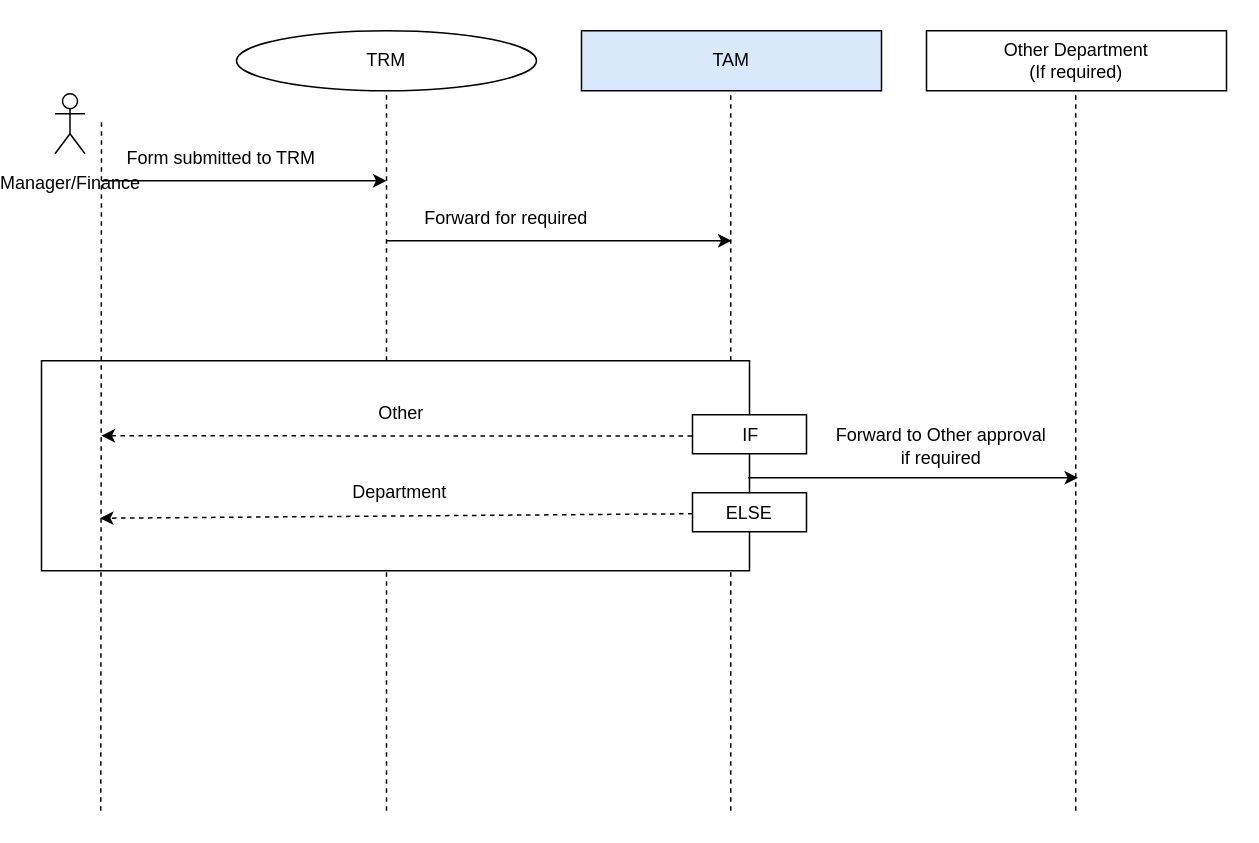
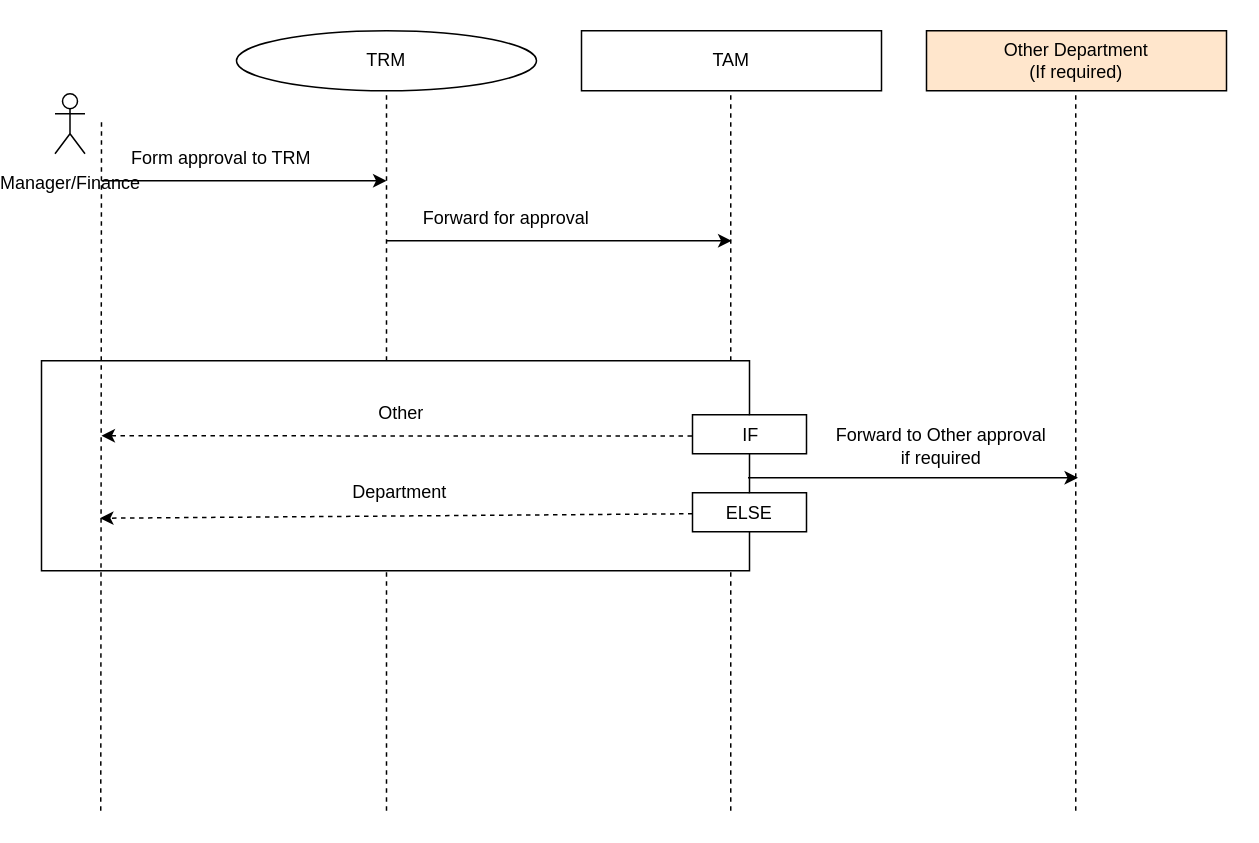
node "TAM": fillcolor #dae8fc -> #ffffff
node "Other Department (If required)": fillcolor #ffffff -> #ffe6cc
node "Form submitted to TRM": label "Form submitted to TRM" -> "Form approval to TRM"
node "Forward for required": label "Forward for required" -> "Forward for approval"
